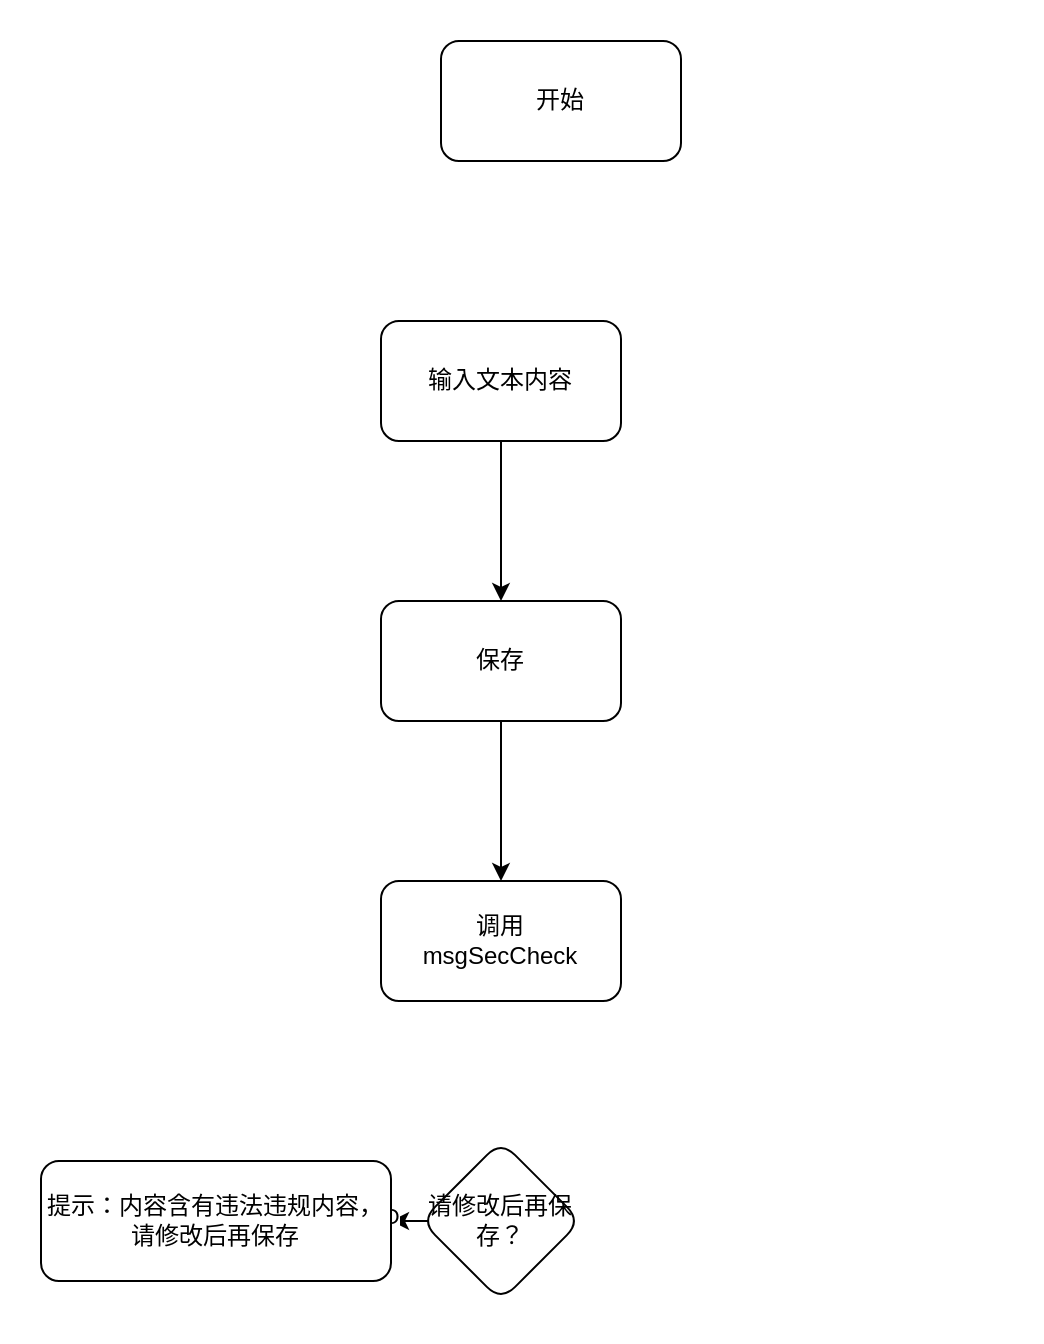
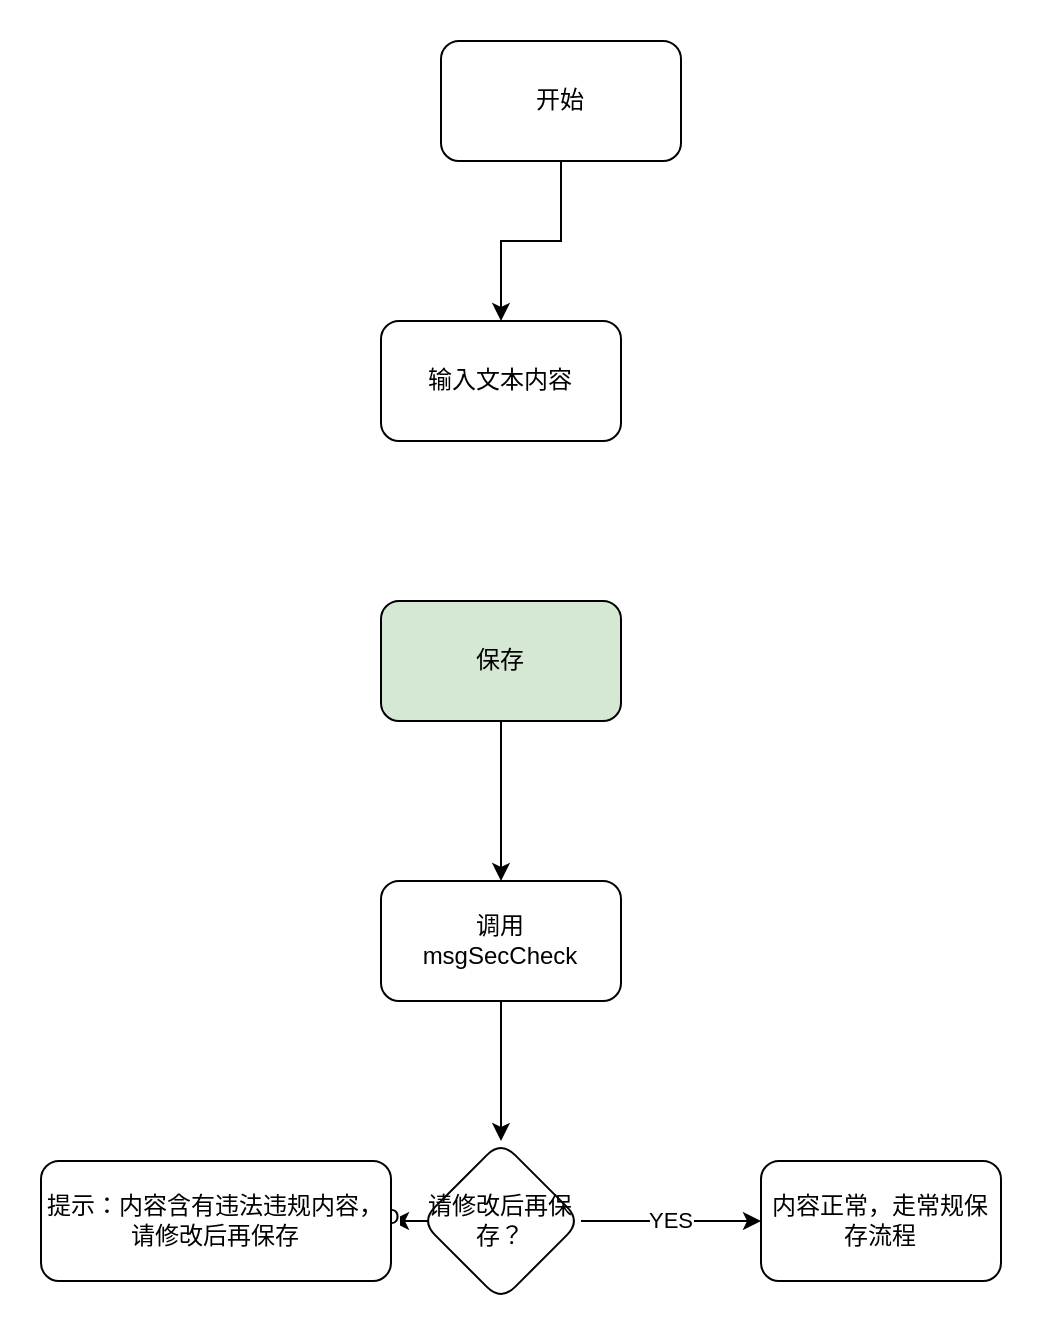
edge "开始" -> "输入文本内容": added
edge "输入文本内容" -> "保存": removed
node "保存": fillcolor #ffffff -> #d5e8d4
edge "调用 msgSecCheck" -> "请修改后再保存？": added
edge "请修改后再保存？" -> "内容正常，走常规保存流程": added, label "YES"
node "内容正常，走常规保存流程": added
